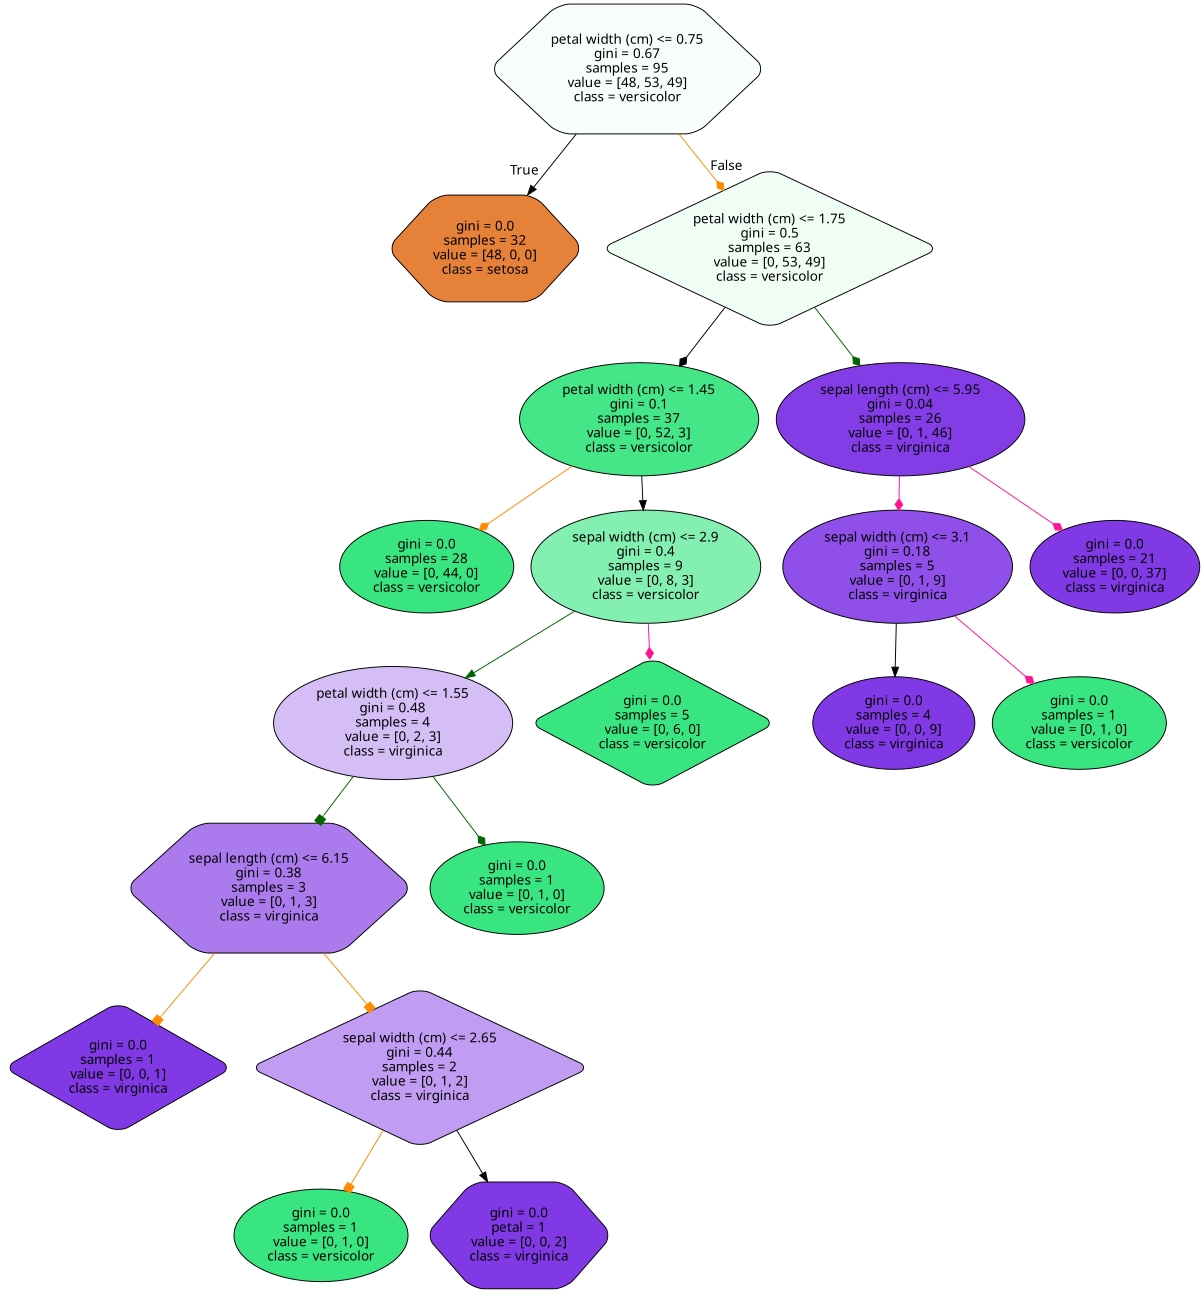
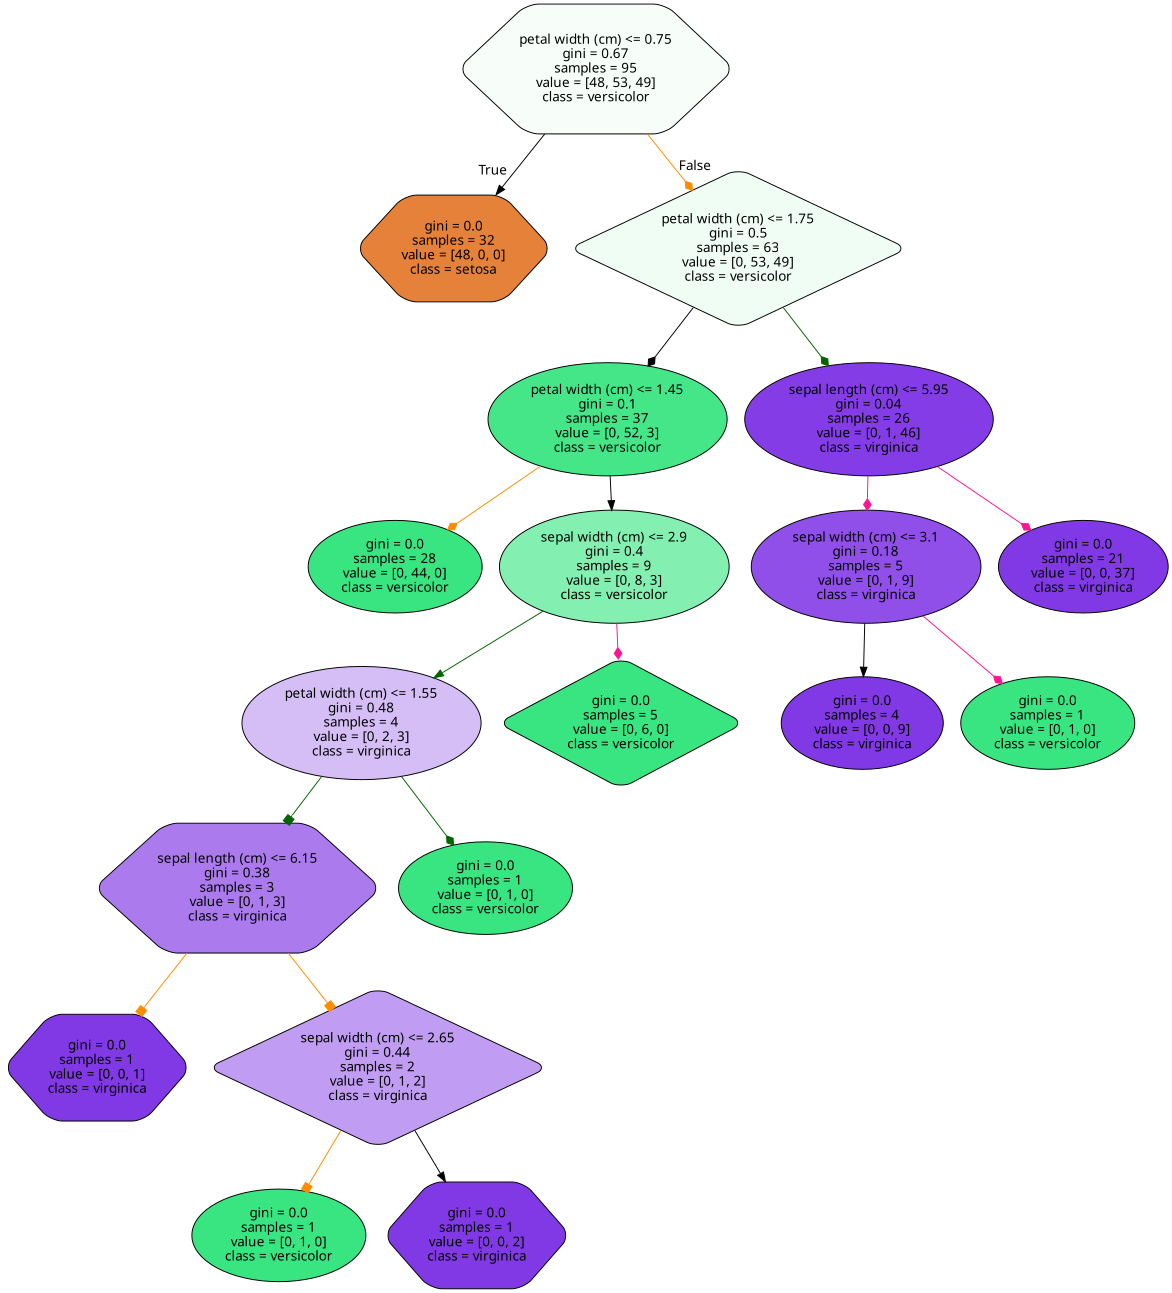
node "gini = 0.0 samples = 1 value = [0, 0, 1] class = virginica": shape diamond -> hexagon
node "gini = 0.0 petal = 1 value = [0, 0, 2] class = virginica": label "gini = 0.0 petal = 1 value = [0, 0, 2] class = virginica" -> "gini = 0.0 samples = 1 value = [0, 0, 2] class = virginica"
